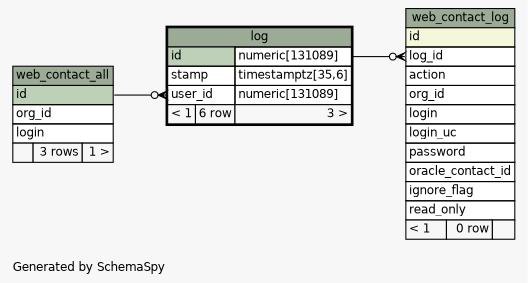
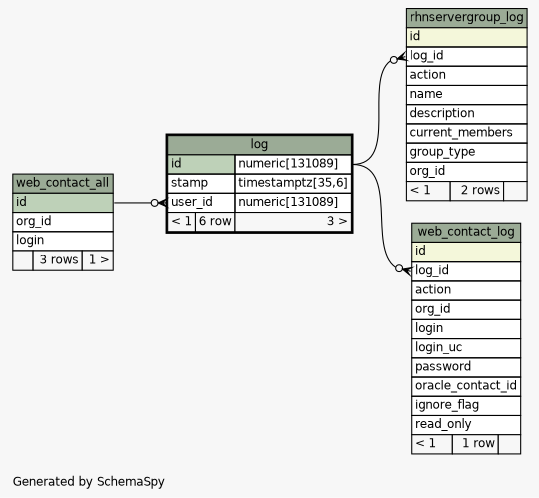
node "rhnservergroup_log": added
node "web_contact_log": text "0 row" -> "1 row"
